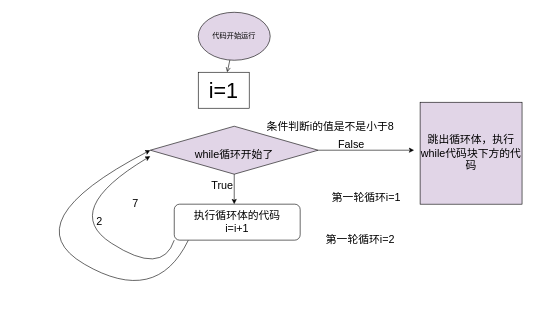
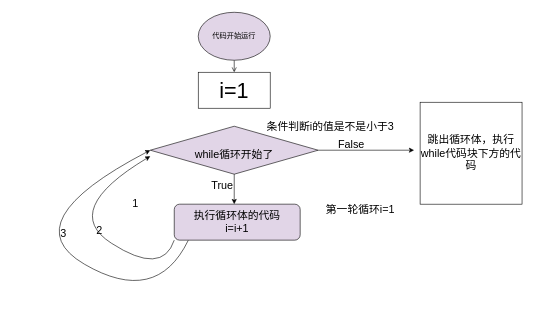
node "i=1": size 51x36 -> 72x36
node "条件判断i的值是不是小于8": label "条件判断i的值是不是小于8" -> "条件判断i的值是不是小于3"
node "跳出循环体，执行while代码块下方的代码": fillcolor #e1d5e7 -> #ffffff
node "第一轮循环i=1": moved (366, 198) -> (360, 210)
node "7": label "7" -> "1"
node "2": moved (99, 222) -> (99, 231)
node "执行循环体的代码 i=i+1": fillcolor #ffffff -> #e1d5e7
node "3": added
node "第一轮循环i=2": removed
